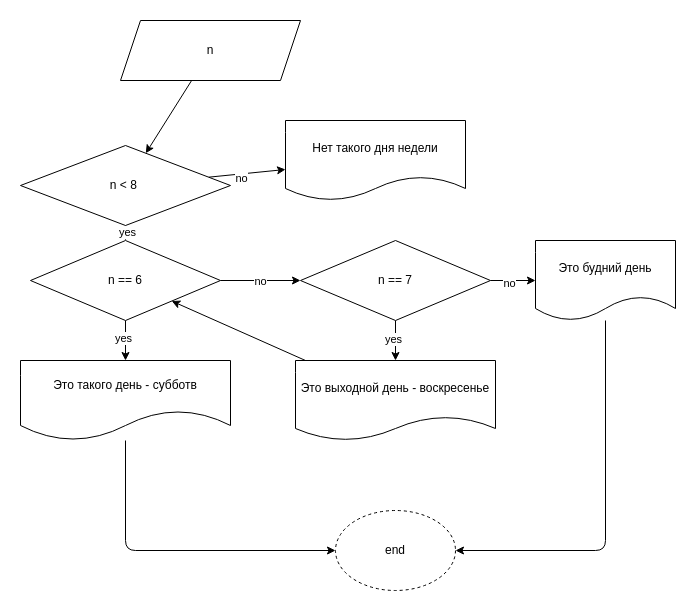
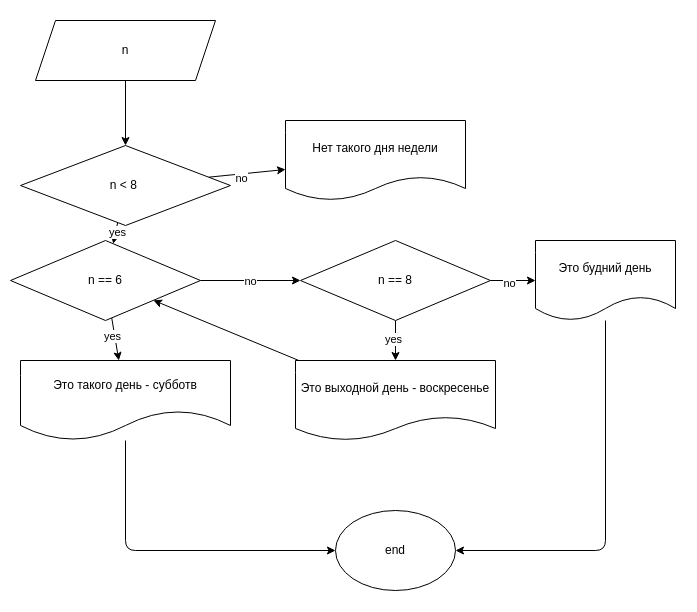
node "n": moved (211, 51) -> (126, 51)
node "n == 6": moved (126, 281) -> (106, 281)
node "n == 7": label "n == 7" -> "n == 8"
node "end": style dashed -> solid
